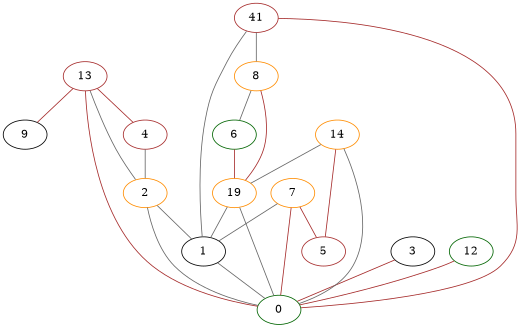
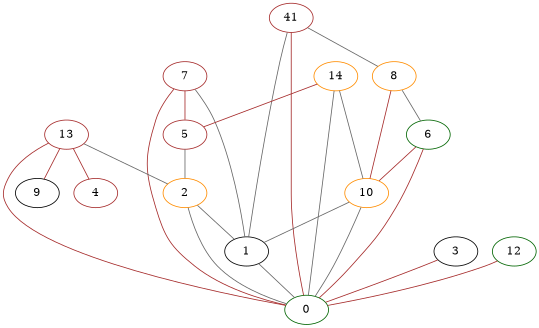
edge "2" -> "4": now "2" -> "5"
node "19": label "19" -> "10"
node "7": color darkorange -> brown
edge "0" -> "6": added
